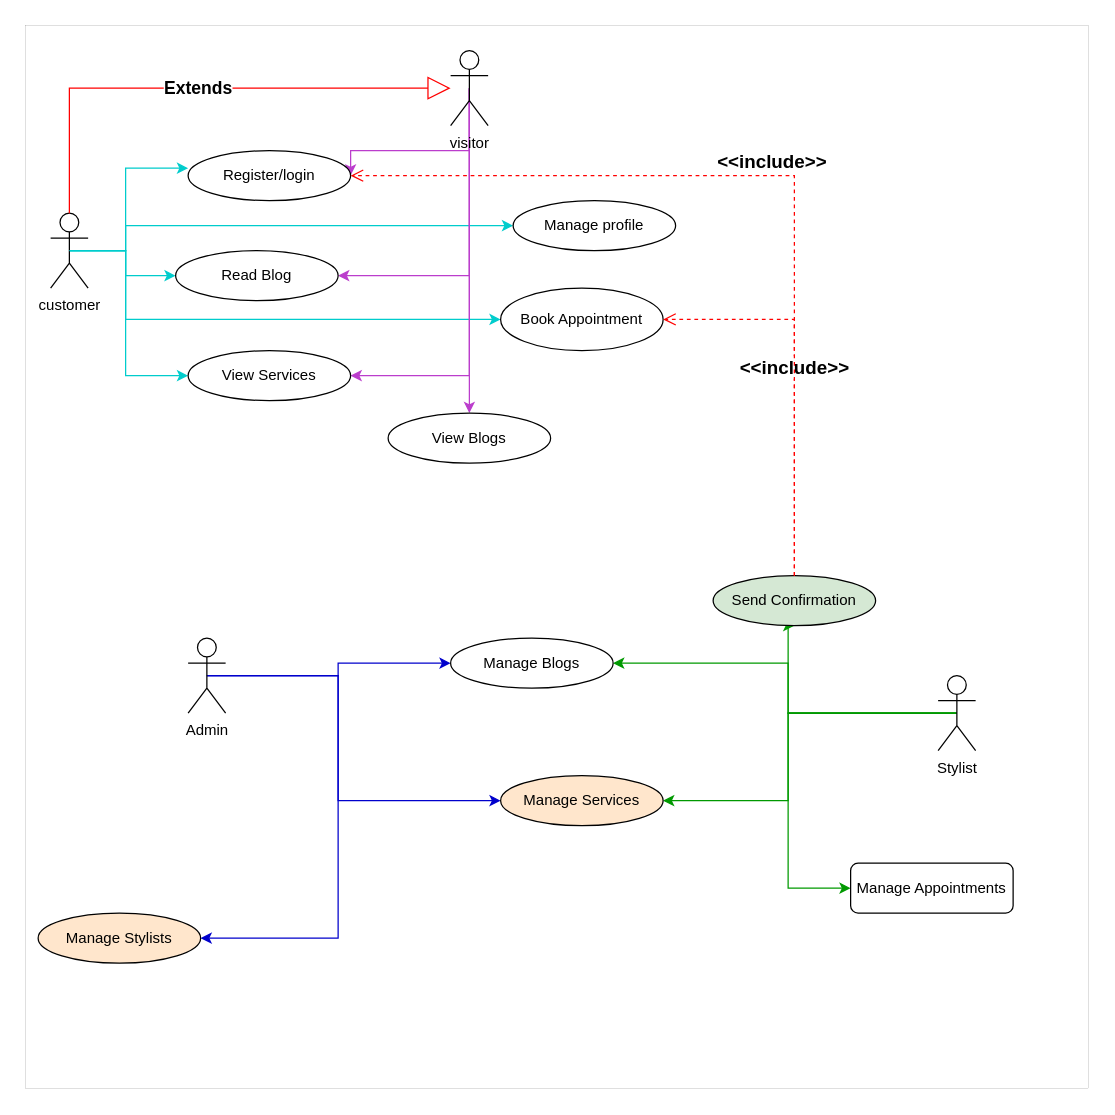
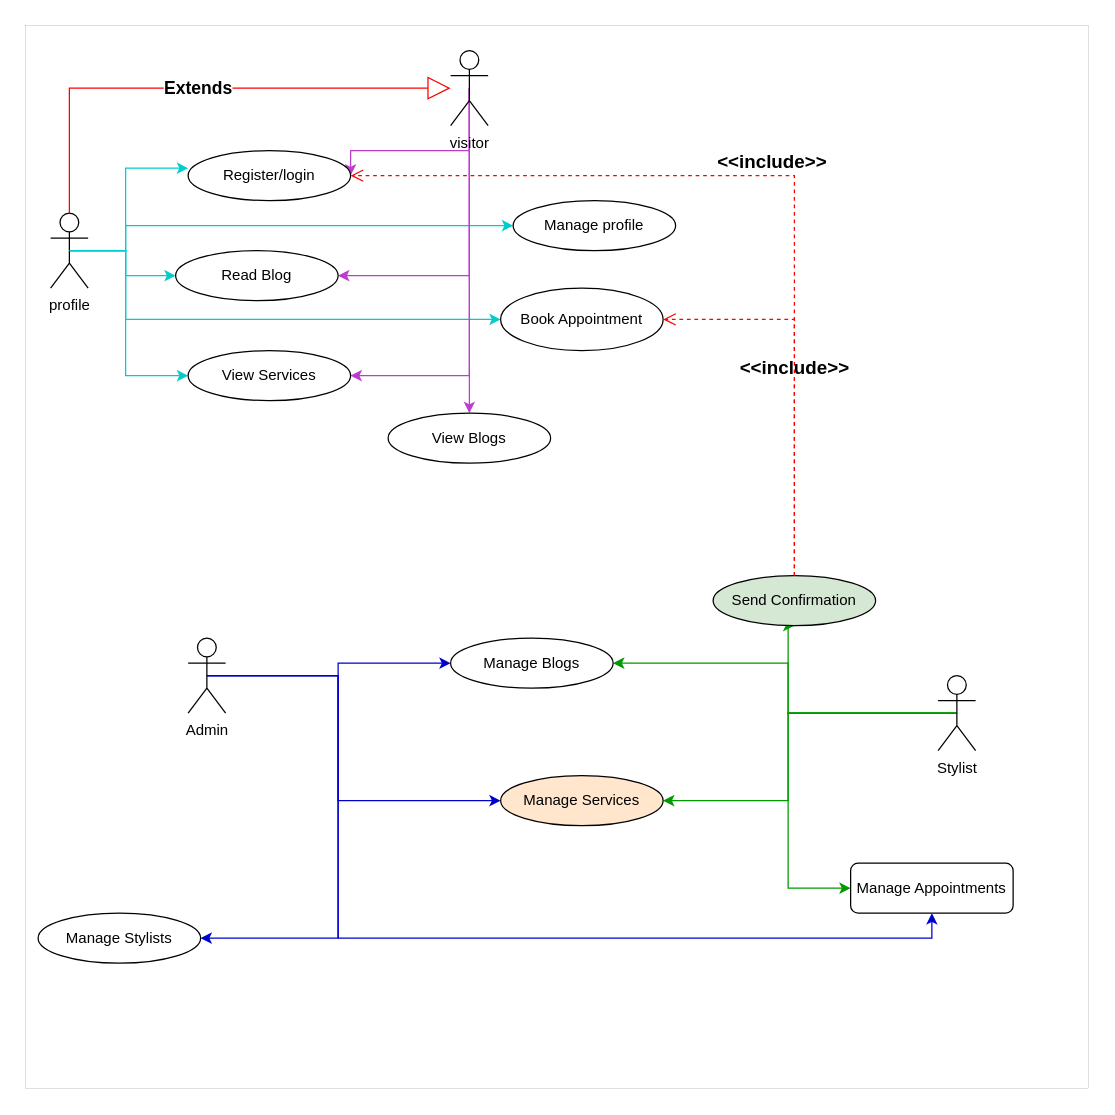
node "customer": label "customer" -> "profile"
node "Manage Stylists": fillcolor #ffe6cc -> #ffffff
edge "Admin" -> "Manage Appointments": added
